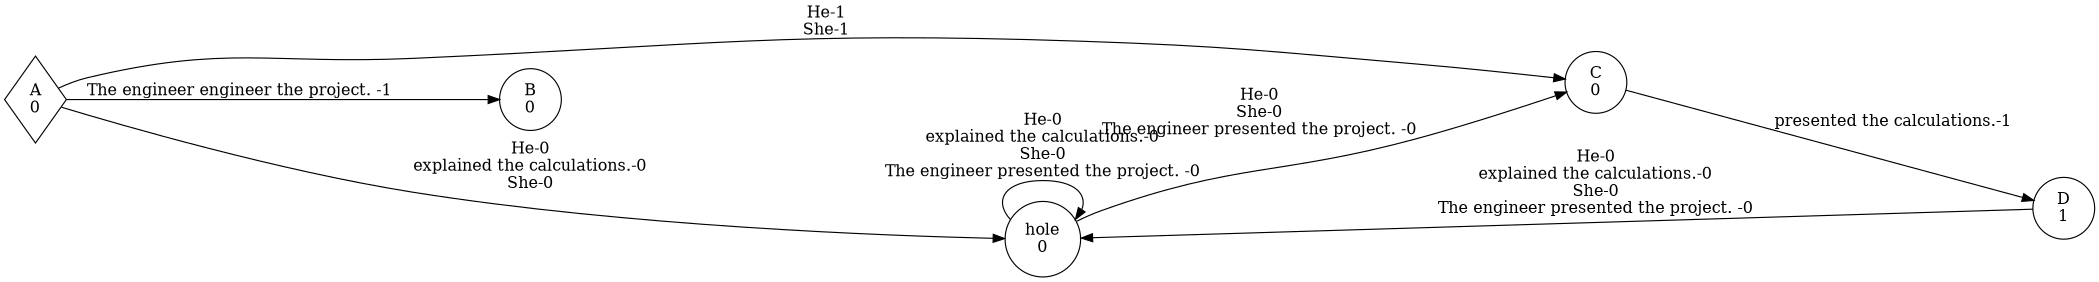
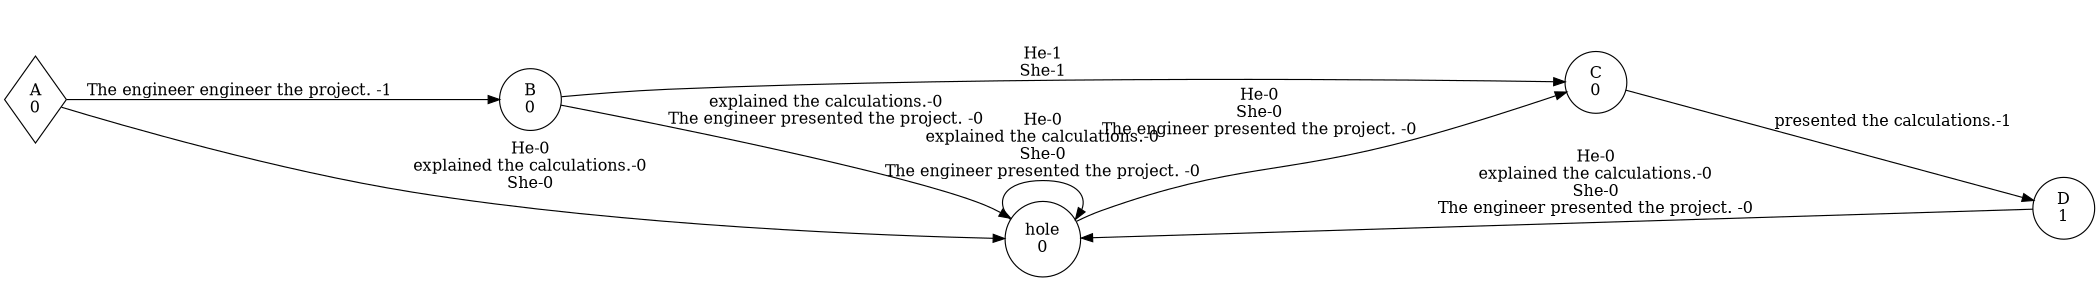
edge "A 0" -> "C 0": now "B 0" -> "C 0"
edge "B 0" -> "hole 0": added, label "explained the calculations.-0 The engineer presented the project. -0"
